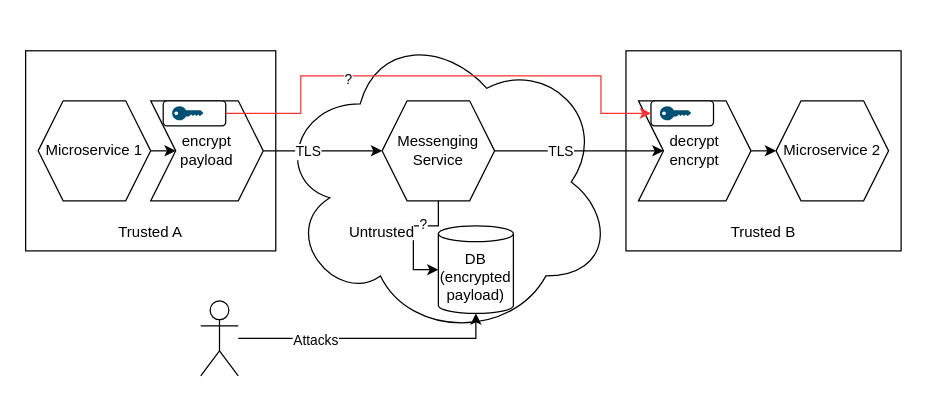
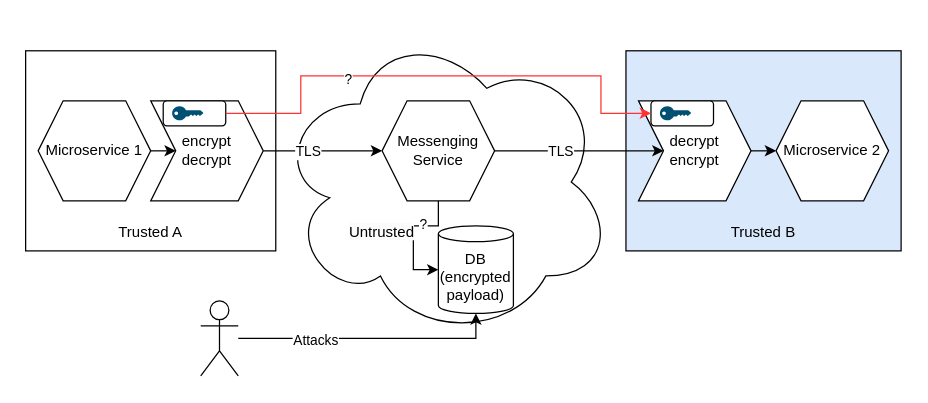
node "encrypt payload": label "encrypt payload" -> "encrypt decrypt"
node "Trusted B": fillcolor #ffffff -> #dae8fc
